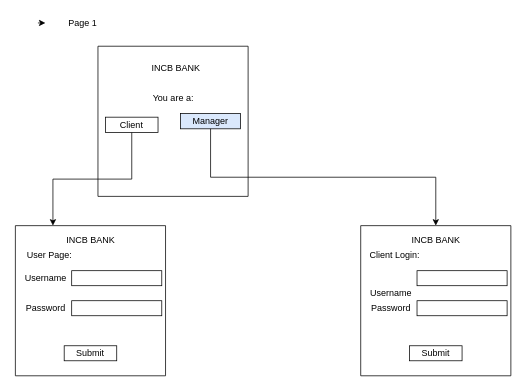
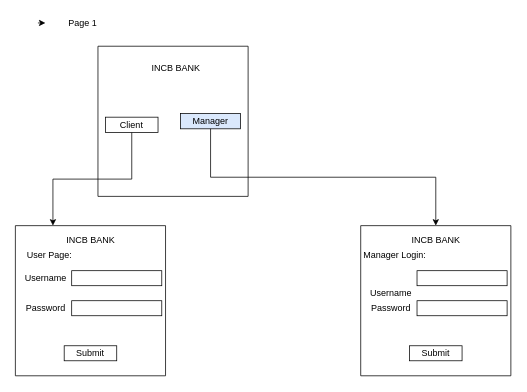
node "You are a:": removed
node "Client Login:": label "Client Login:" -> "Manager Login:"
